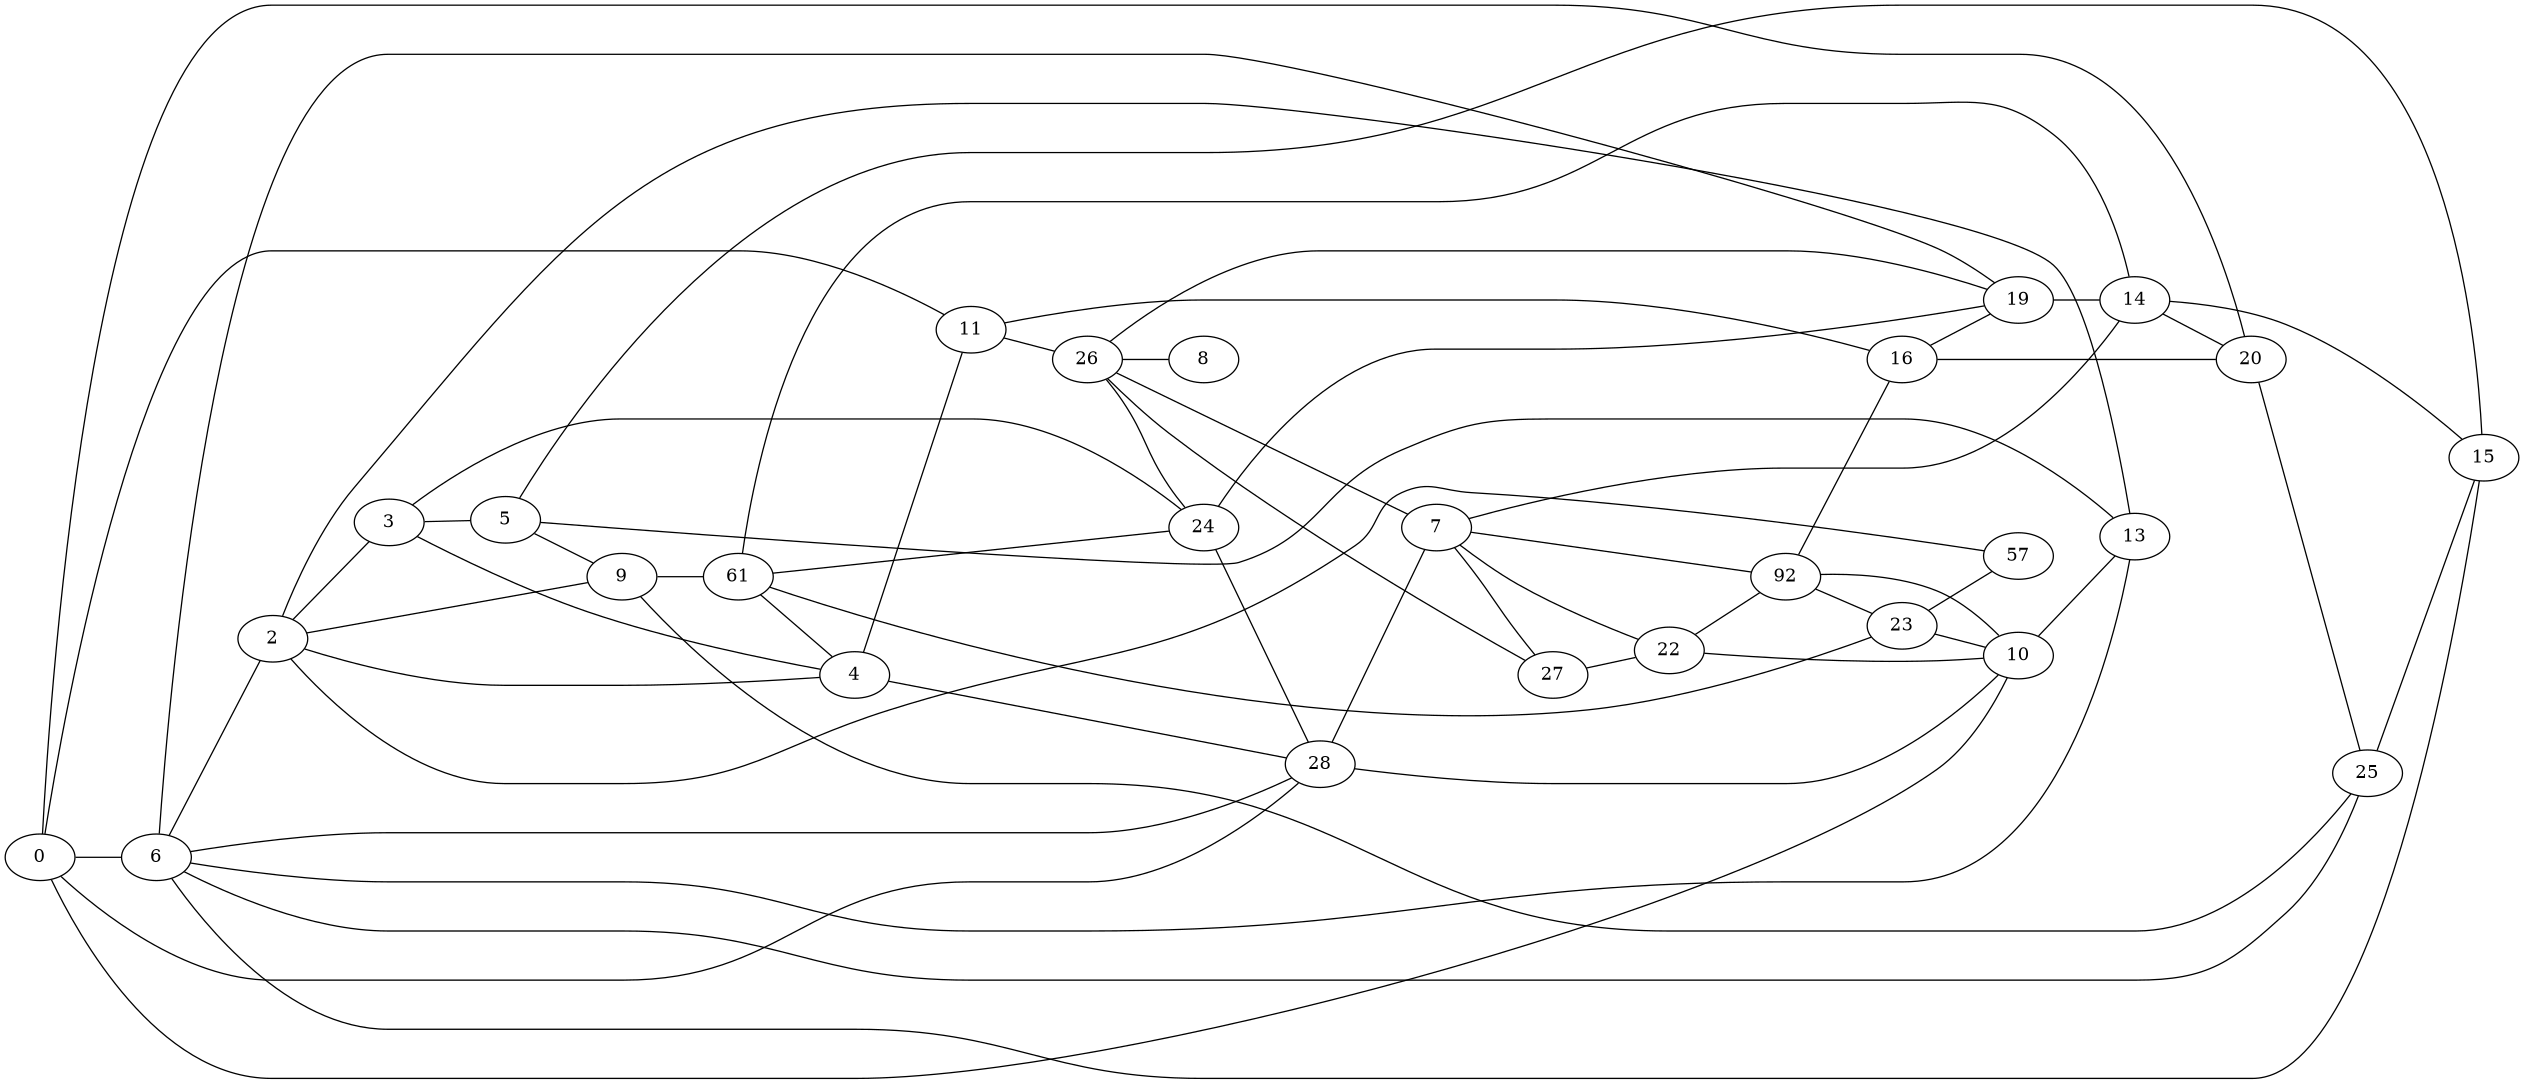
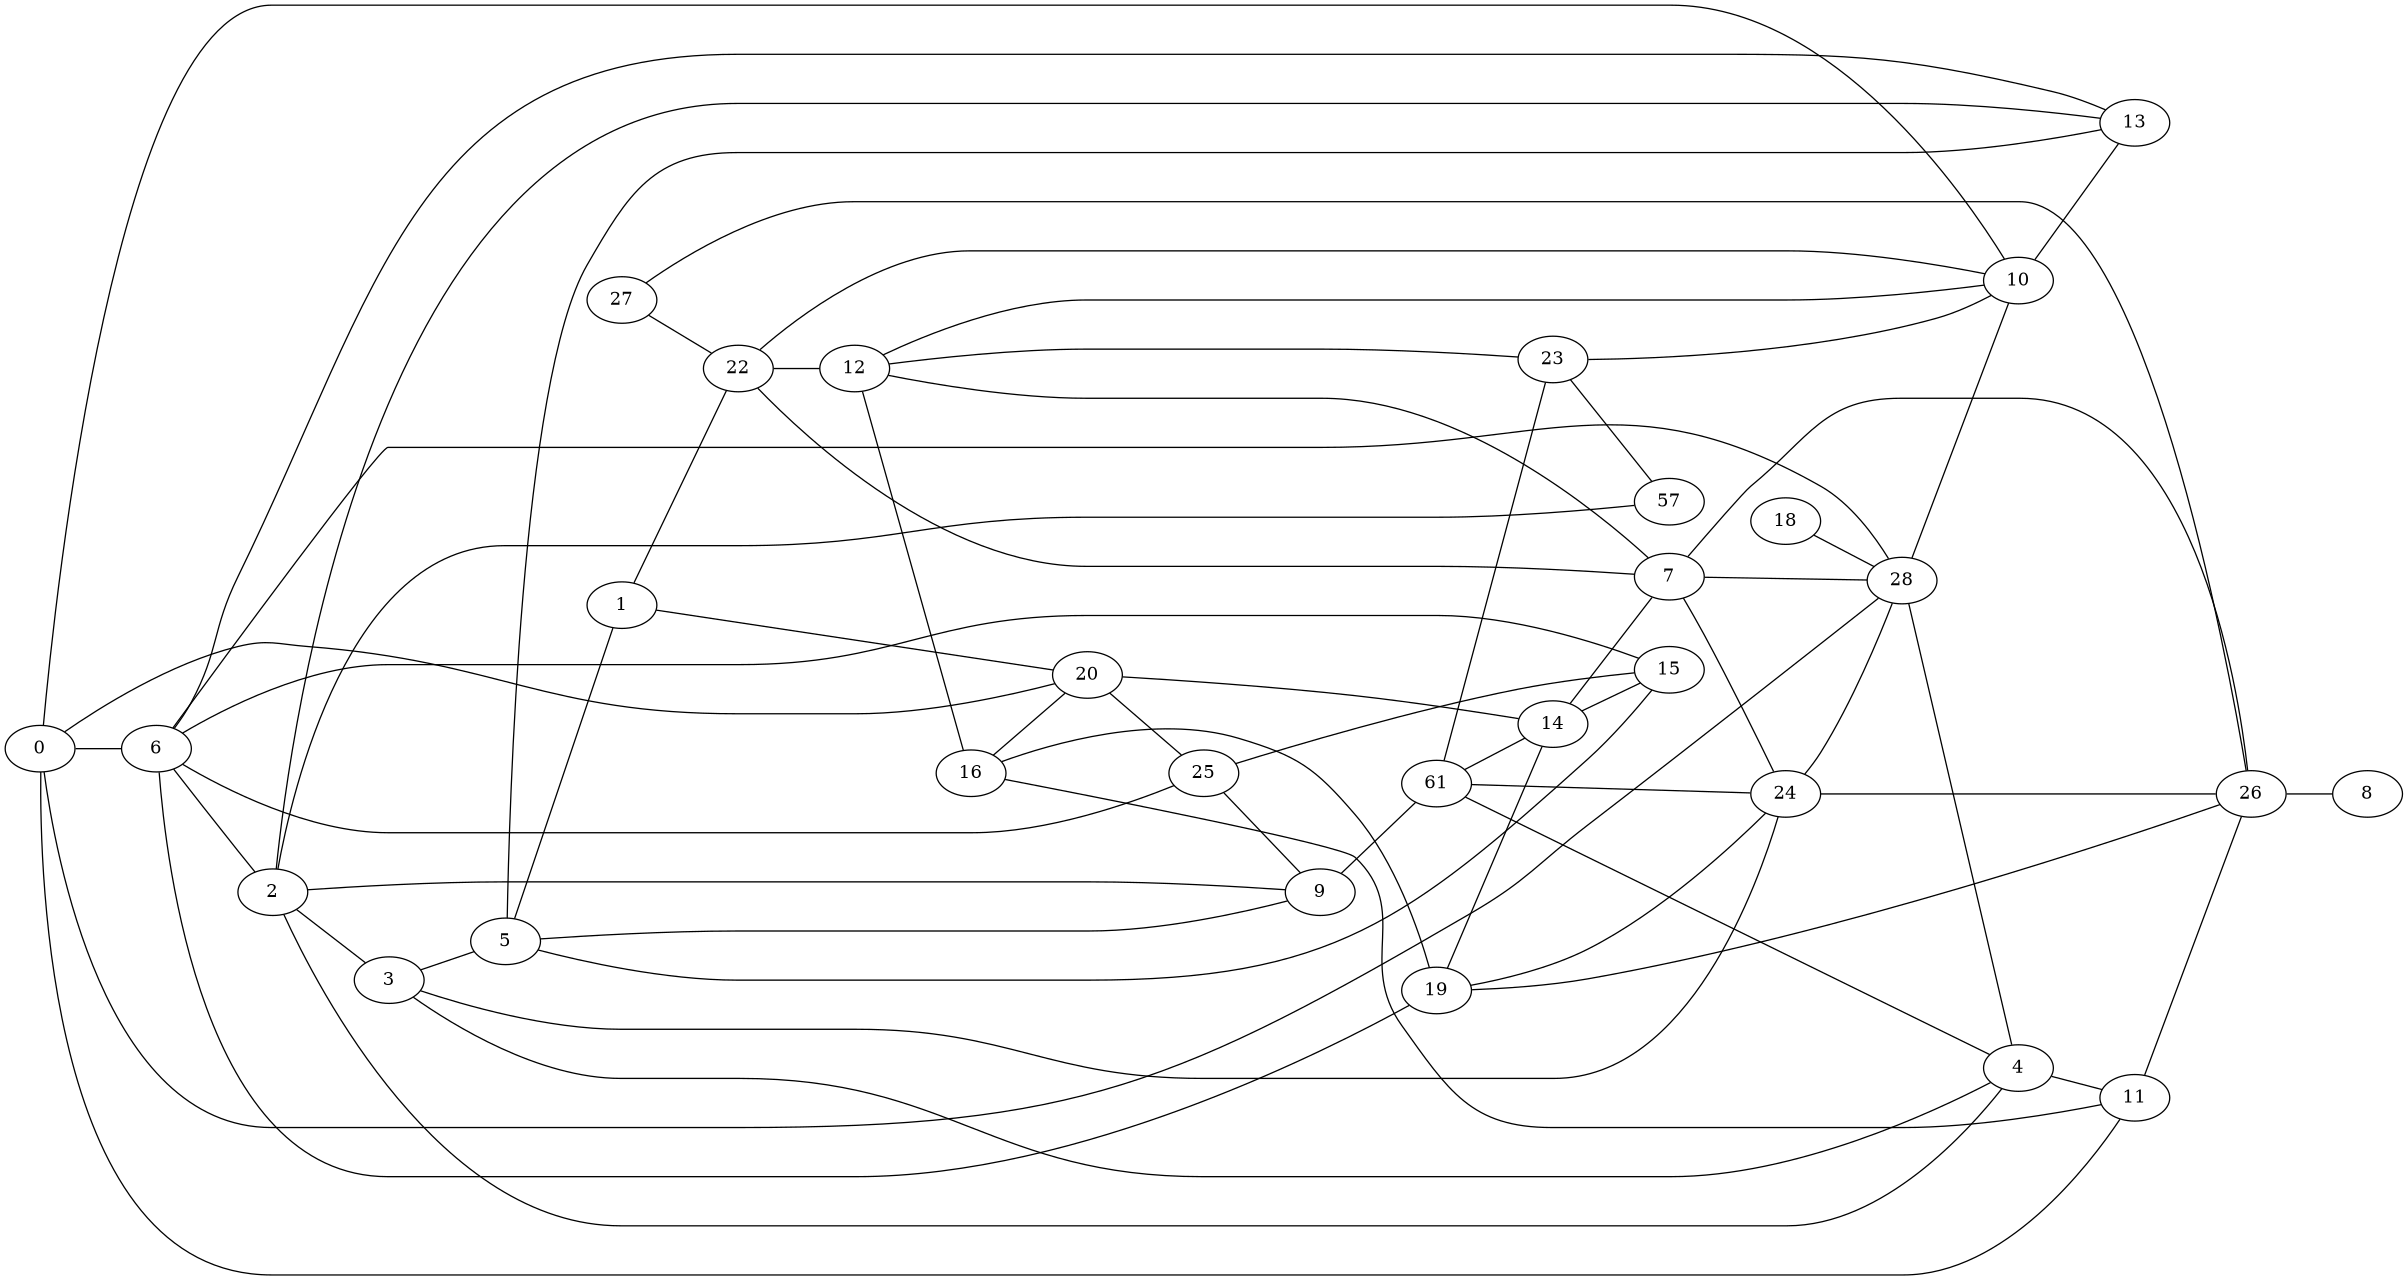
node "18": added
node "92": label "92" -> "12"
edge "7" -- "27": now "7" -- "24"
node "1": added
